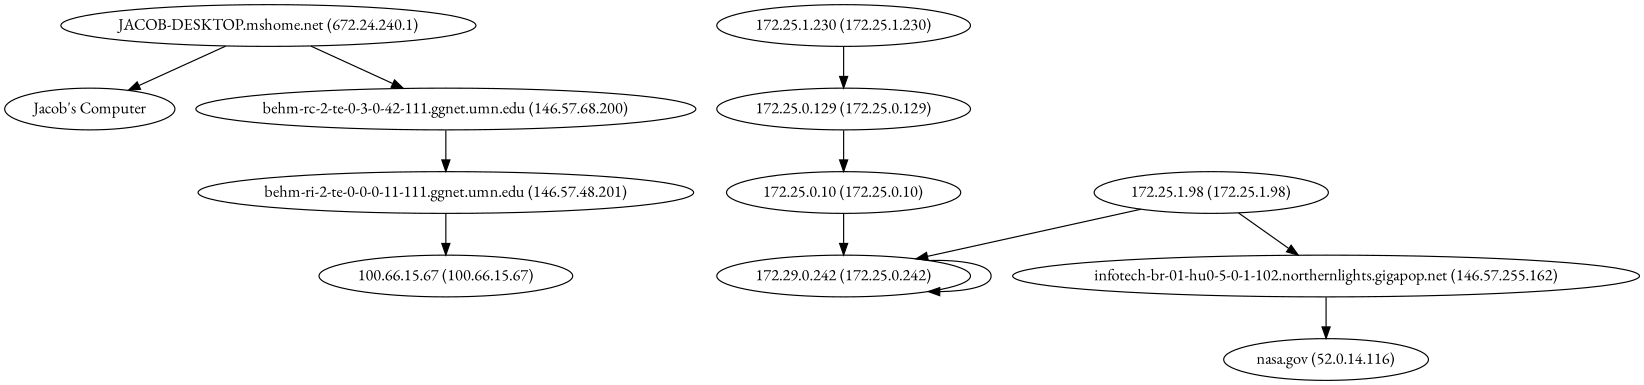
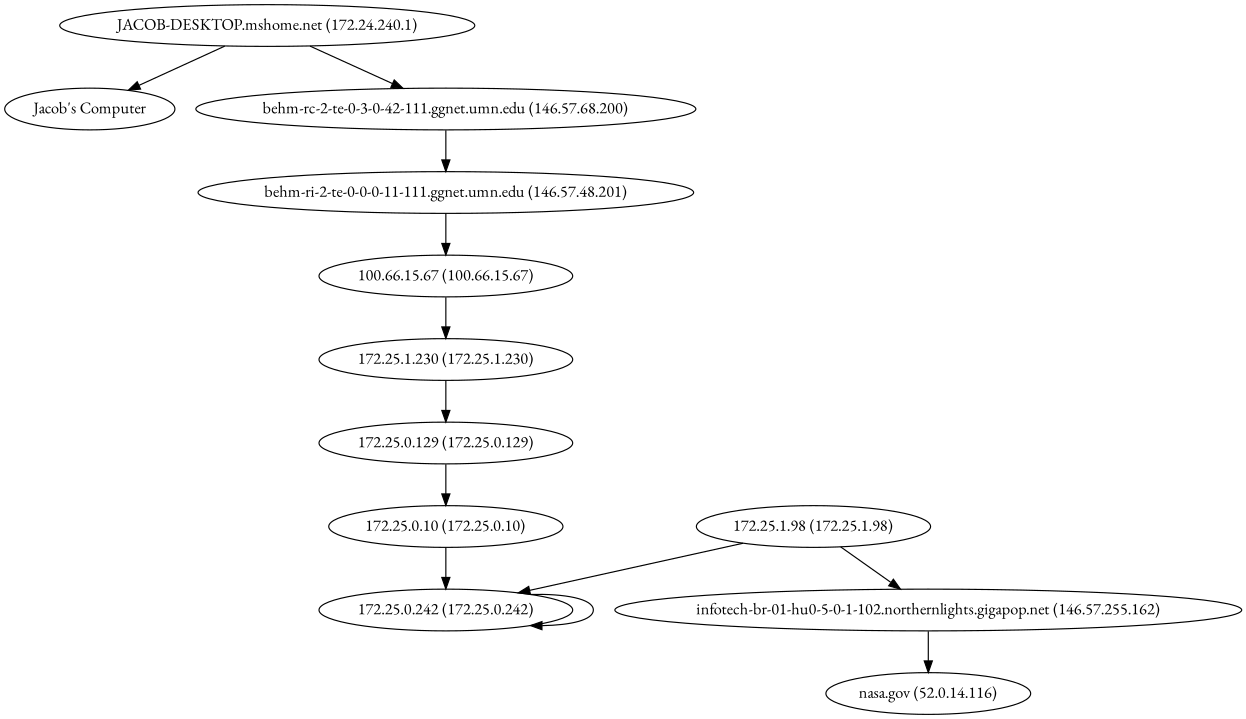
node "JACOB-DESKTOP.mshome.net (672.24.240.1)": label "JACOB-DESKTOP.mshome.net (672.24.240.1)" -> "JACOB-DESKTOP.mshome.net (172.24.240.1)"
node "172.29.0.242 (172.25.0.242)": label "172.29.0.242 (172.25.0.242)" -> "172.25.0.242 (172.25.0.242)"
edge "100.66.15.67 (100.66.15.67)" -> "172.25.1.230 (172.25.1.230)": added
